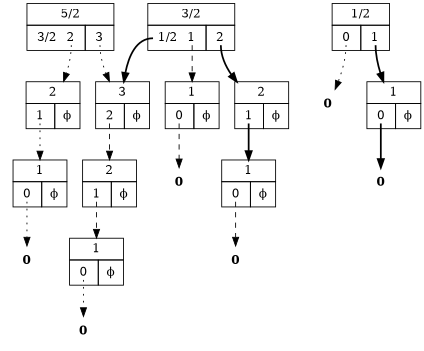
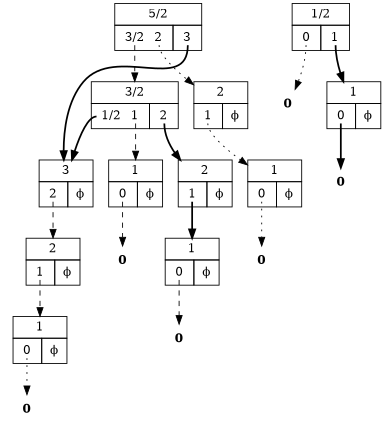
edge "5/2" -> "3/2": added
edge "5/2" -> "3": style dotted -> bold
